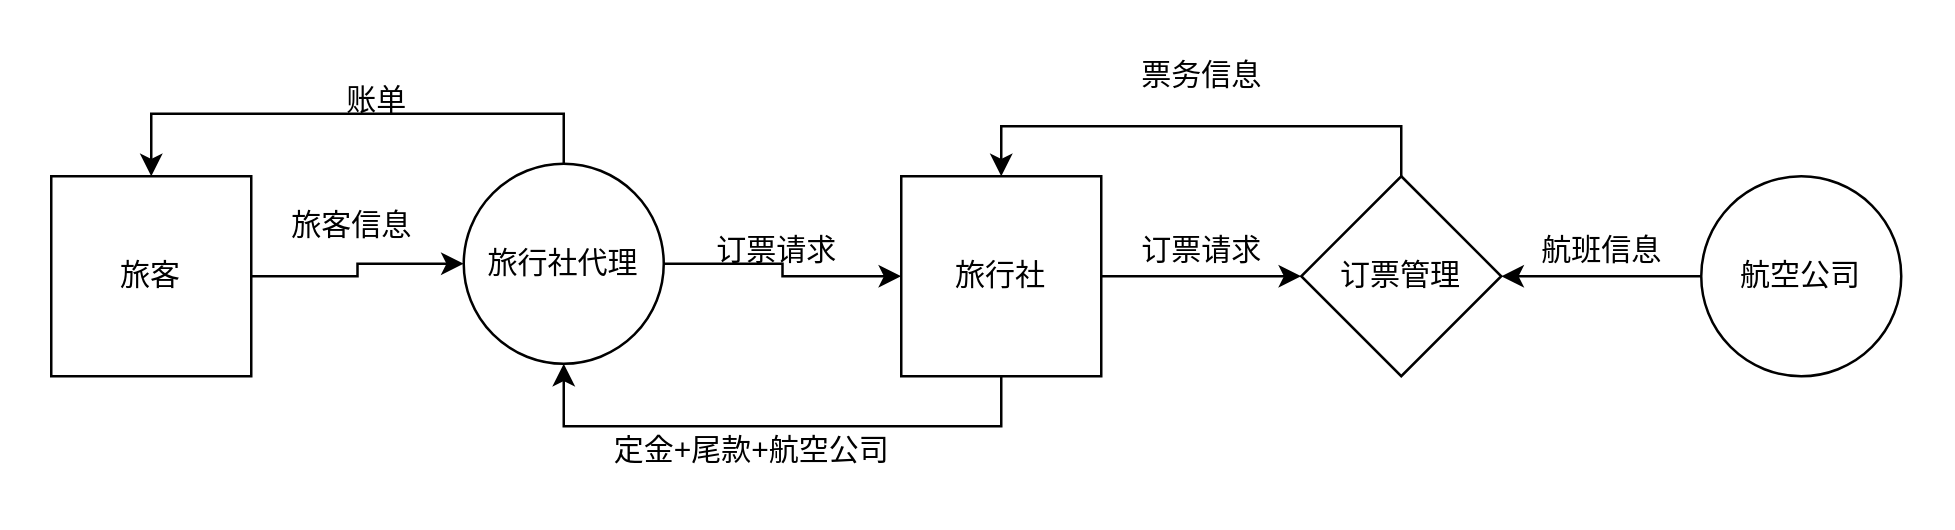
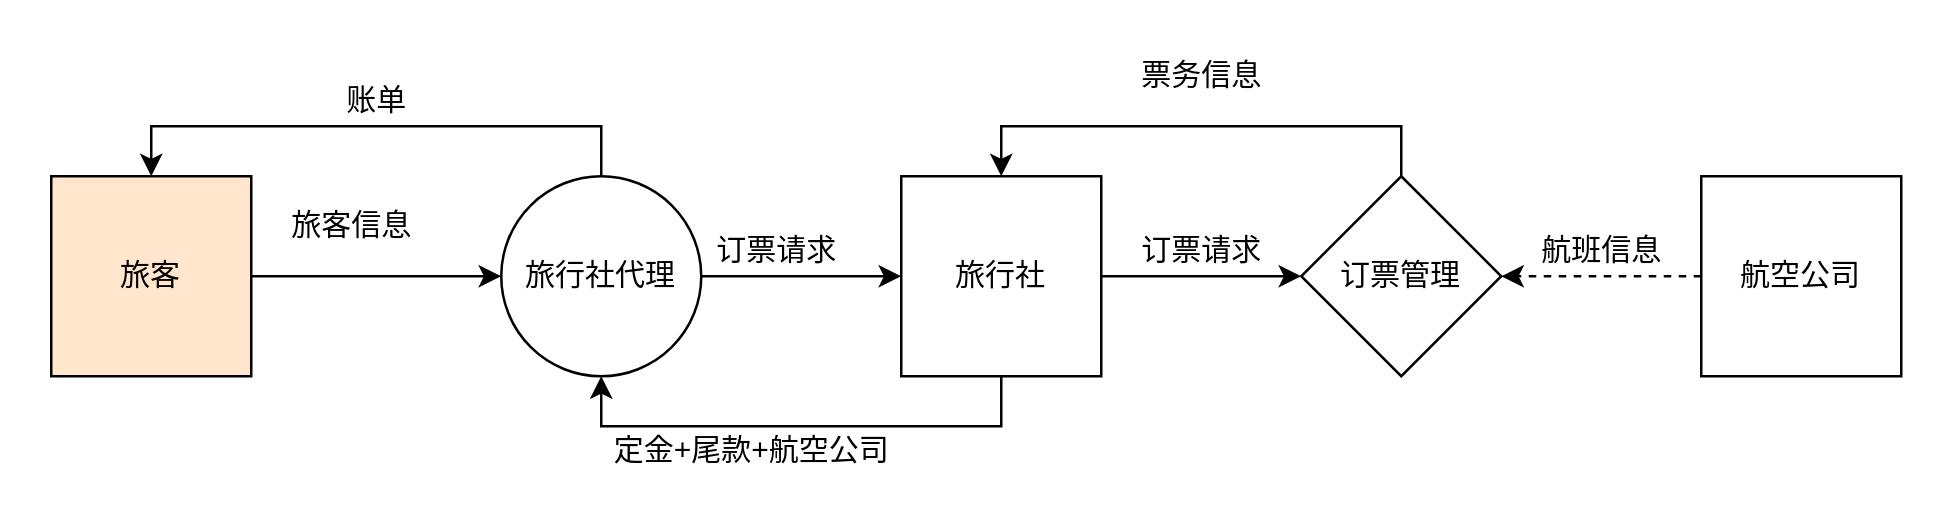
node "旅行社代理": moved (564, 264) -> (601, 276)
node "旅客": fillcolor #ffffff -> #ffe6cc
edge "航空公司" -> "订票管理": style solid -> dashed
node "航空公司": shape ellipse -> rectangle
